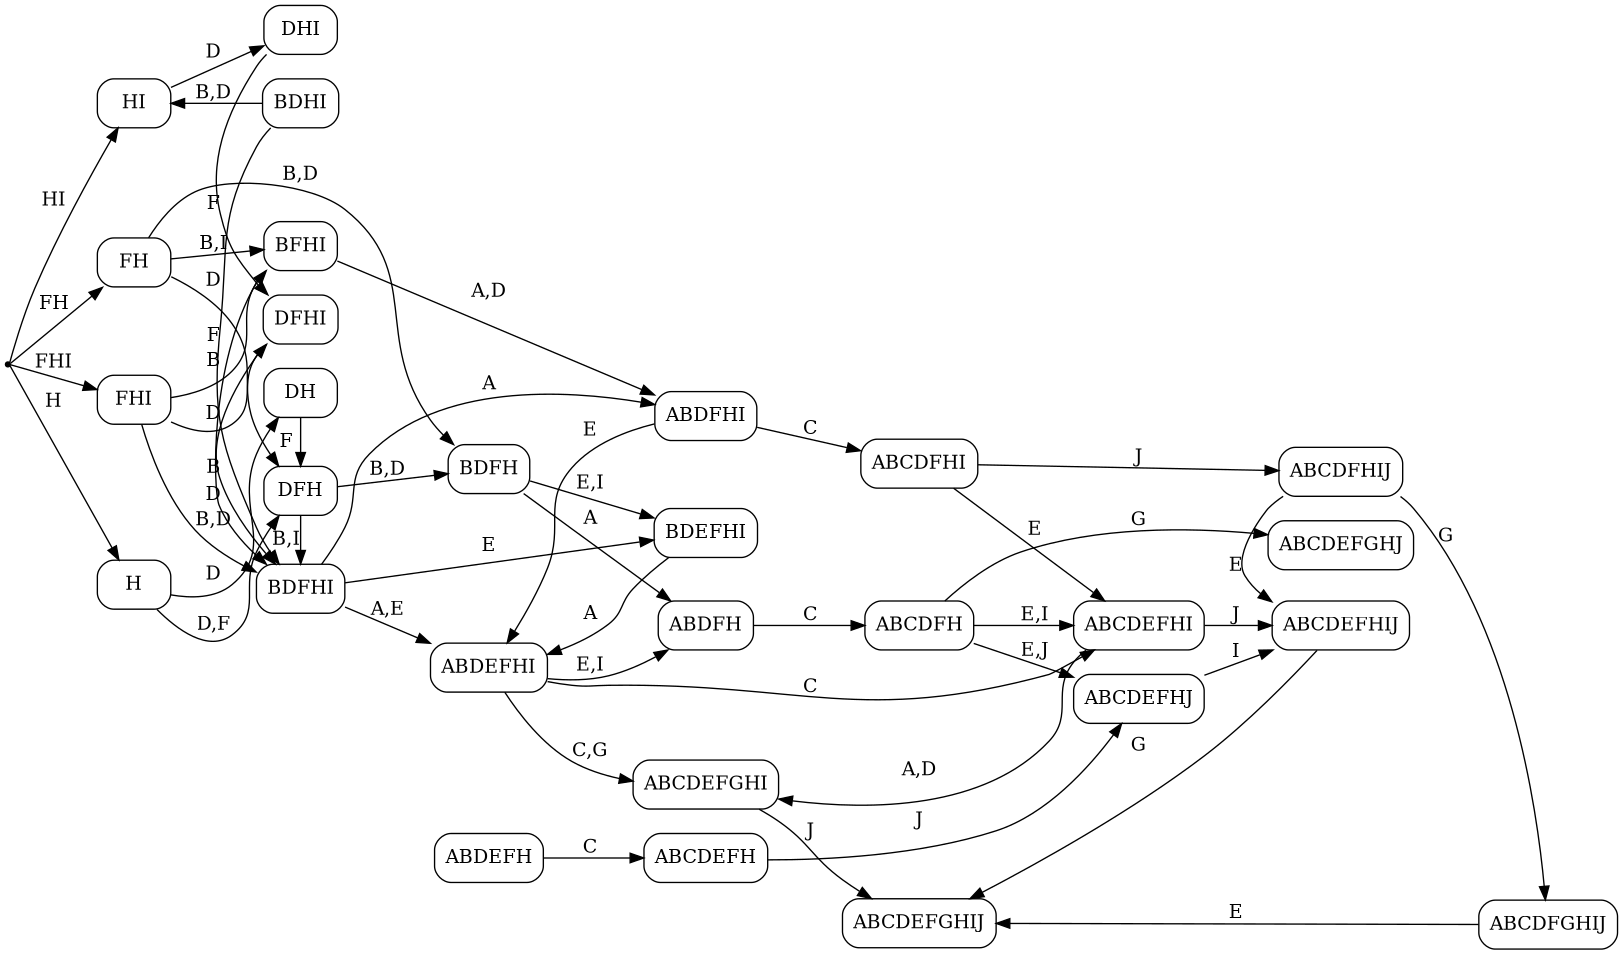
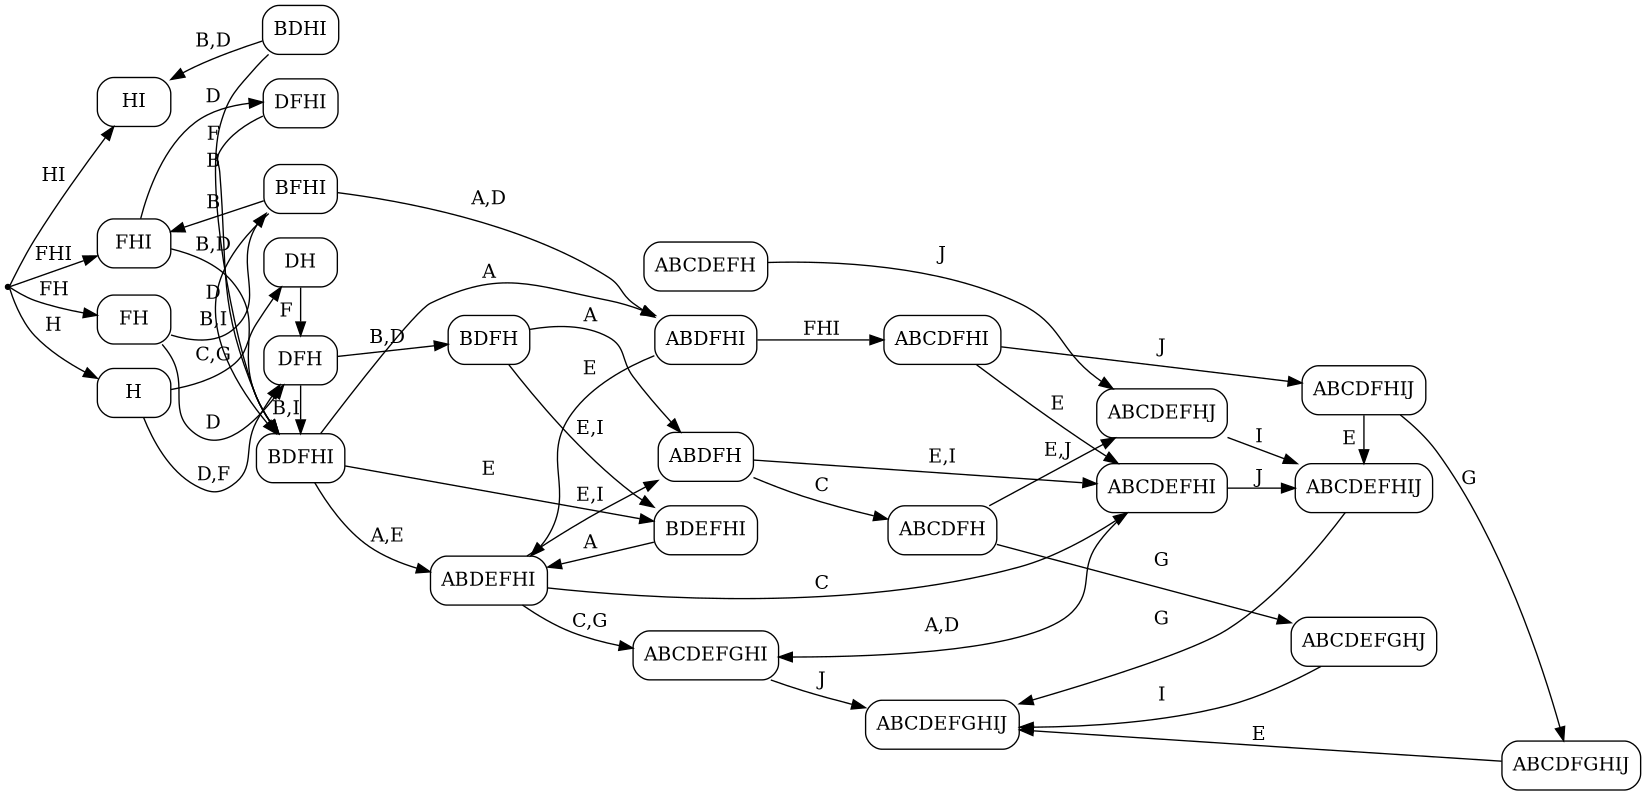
node "DHI": removed
edge "FH" -> "BDFH": removed, label "B,D"
edge "FHI" -> "BFHI": reversed
edge "ABDFHI" -> "ABCDFHI": label "C" -> "FHI"
edge "H" -> "DH": label "D" -> "C,G"
edge "ABCDFH" -> "ABCDEFHI": now "ABDFH" -> "ABCDEFHI"
edge "ABCDEFGHJ" -> "ABCDEFGHIJ": added, label "I"
node "ABDEFH": removed
